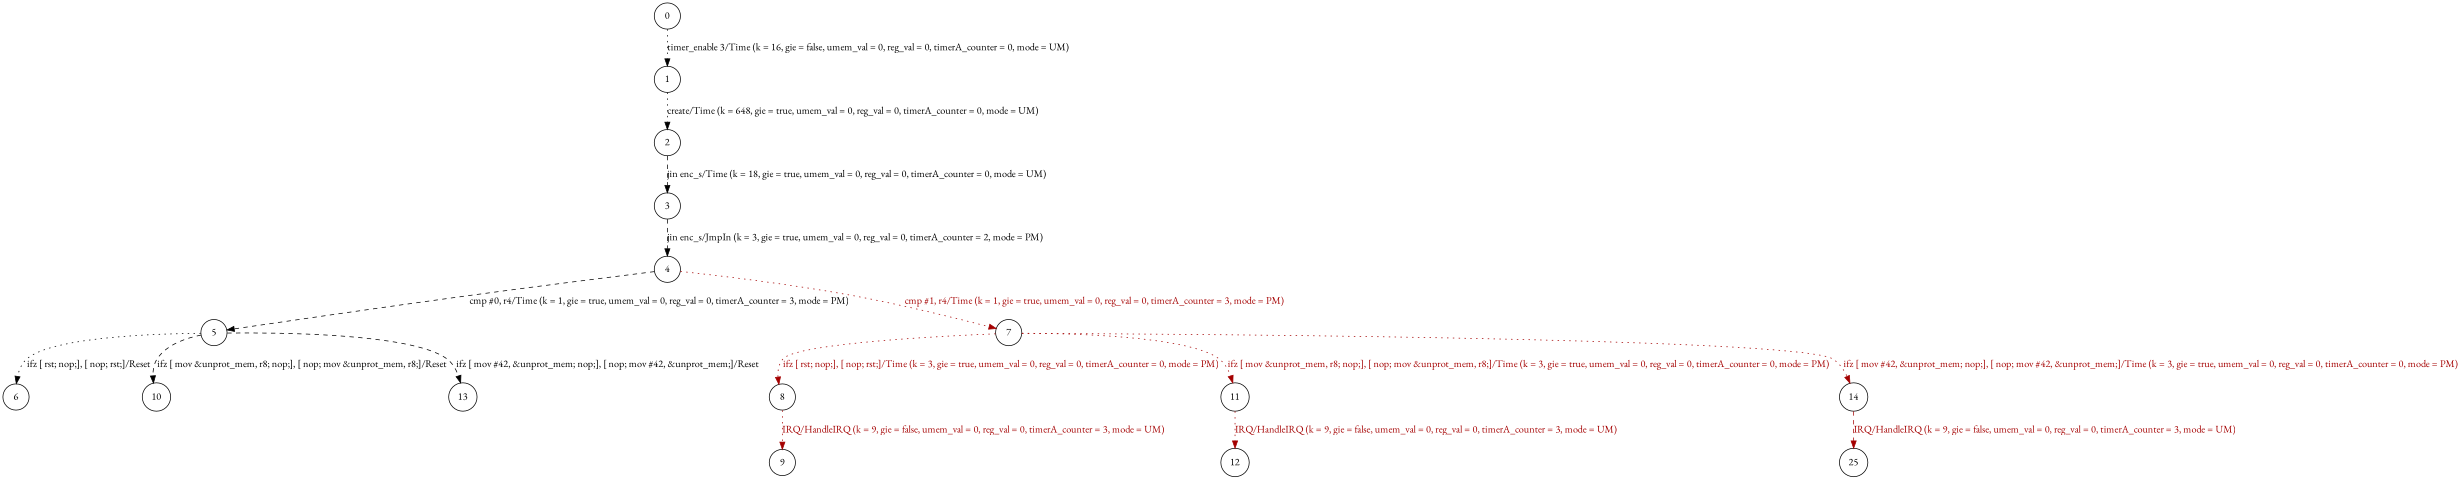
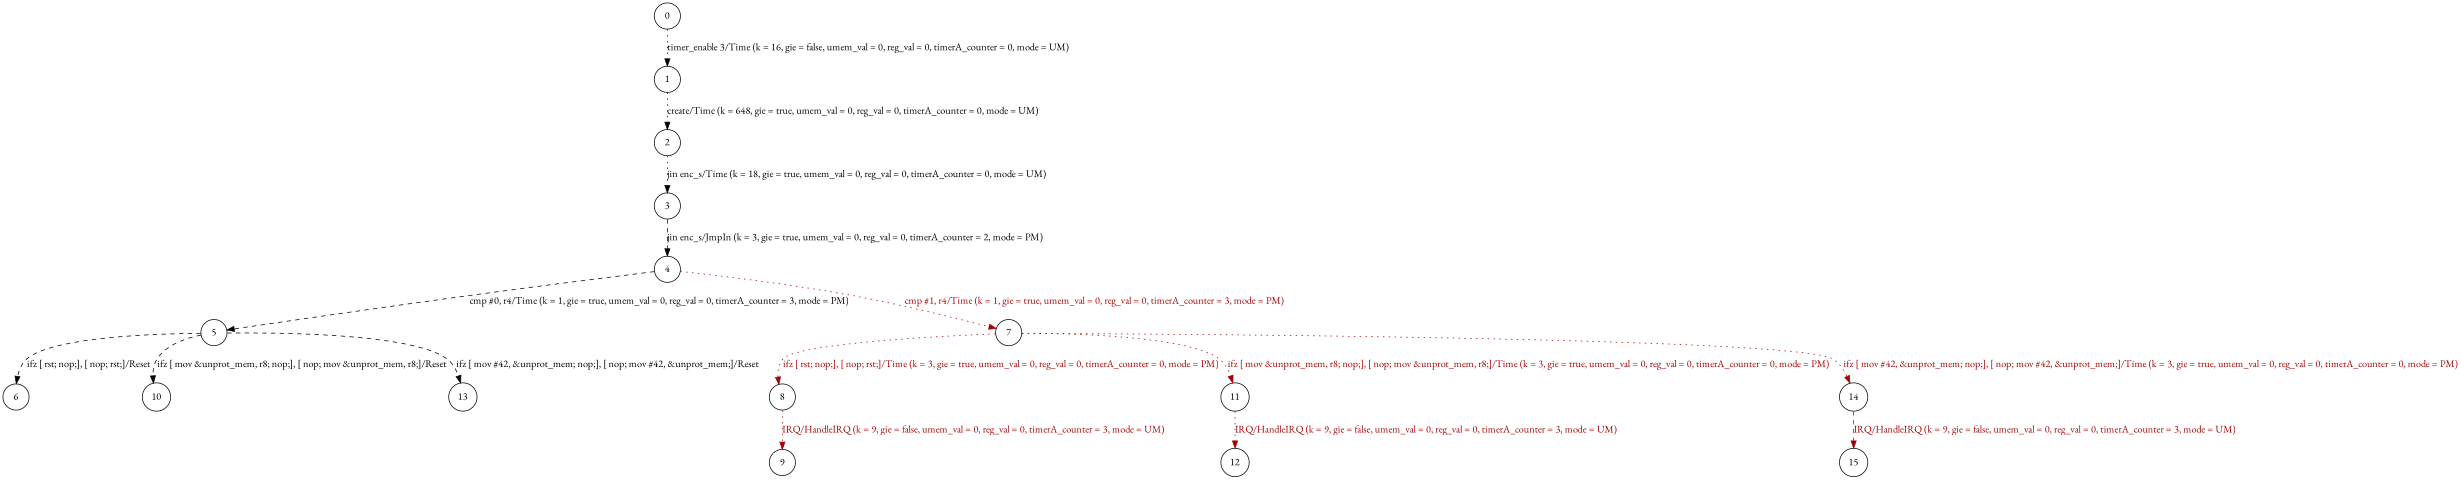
edge "2" -> "3": style dashed -> dotted
edge "5" -> "6": style dotted -> dashed
node "25": label "25" -> "15"
